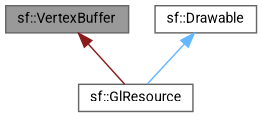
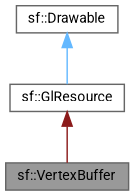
edge "sf::GlResource" -> "sf::VertexBuffer": reversed
